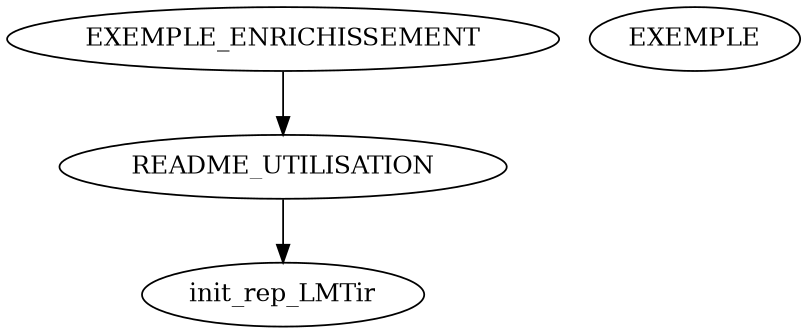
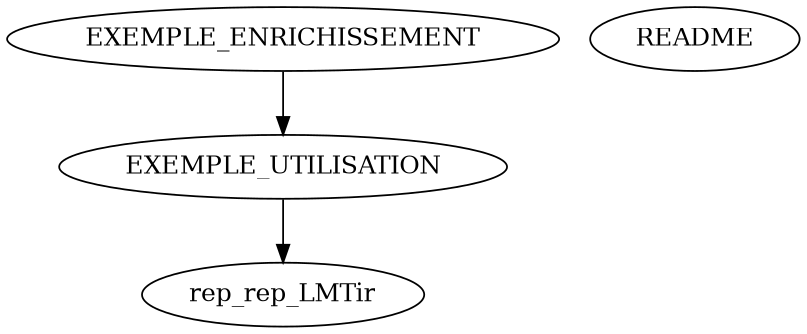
node "EXEMPLE": label "EXEMPLE" -> "README"
node "README_UTILISATION": label "README_UTILISATION" -> "EXEMPLE_UTILISATION"
node "init_rep_LMTir": label "init_rep_LMTir" -> "rep_rep_LMTir"
